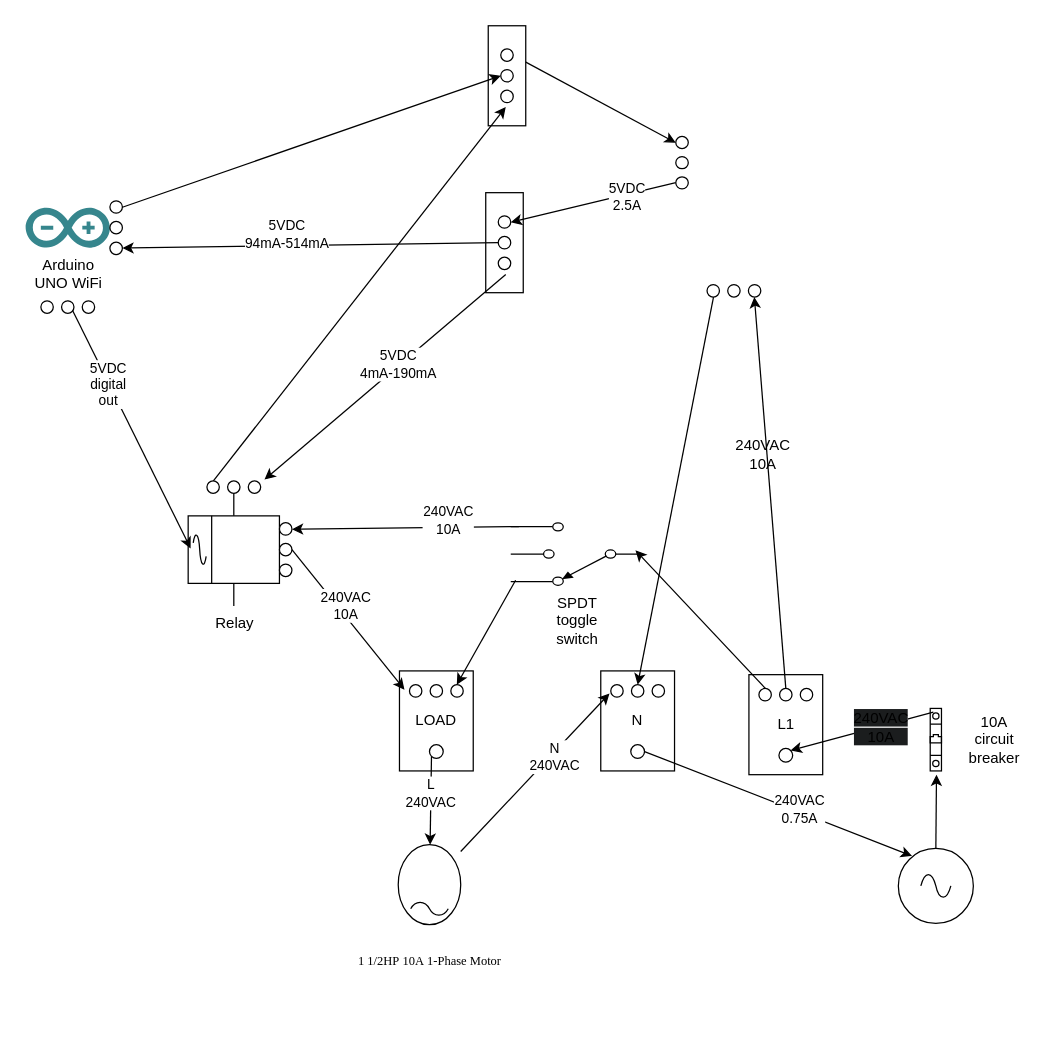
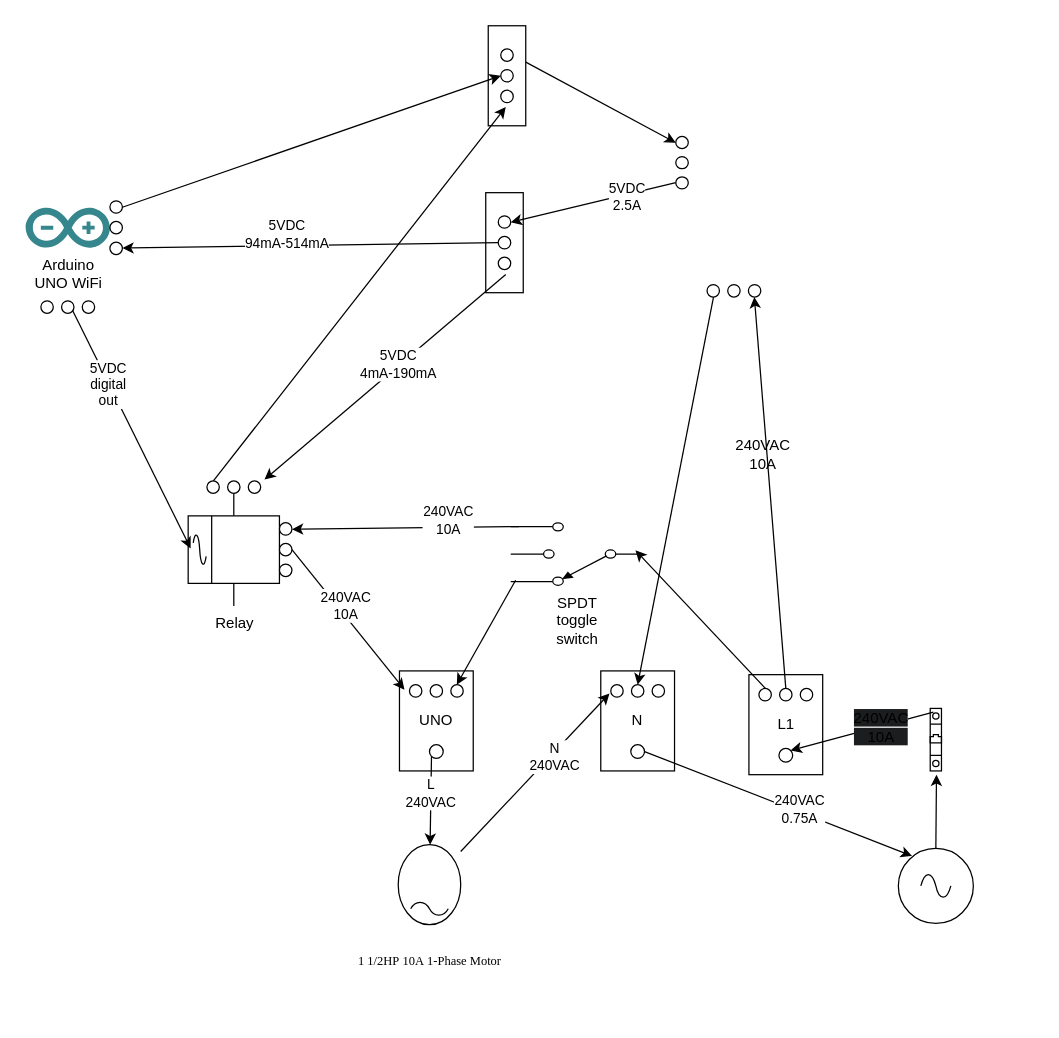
node "LOAD": label "LOAD" -> "UNO"
node "10A circuit breaker": removed
